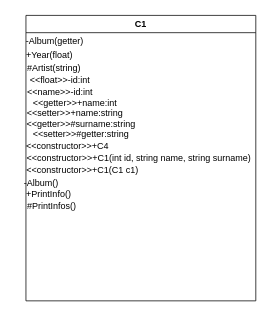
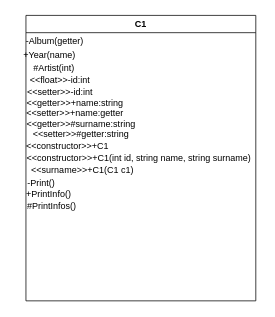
node "+Year(float)": label "+Year(float)" -> "+Year(name)"
node "#Artist(string)": label "#Artist(string)" -> "#Artist(int)"
node "<<name>>-id:int": label "<<name>>-id:int" -> "<<setter>>-id:int"
node "<<getter>>+name:int": label "<<getter>>+name:int" -> "<<getter>>+name:string"
node "<<setter>>+name:string": label "<<setter>>+name:string" -> "<<setter>>+name:getter"
node "<<constructor>>+C4": label "<<constructor>>+C4" -> "<<constructor>>+C1"
node "<<constructor>>+C1(C1 c1)": label "<<constructor>>+C1(C1 c1)" -> "<<surname>>+C1(C1 c1)"
node "-Album()": label "-Album()" -> "-Print()"
